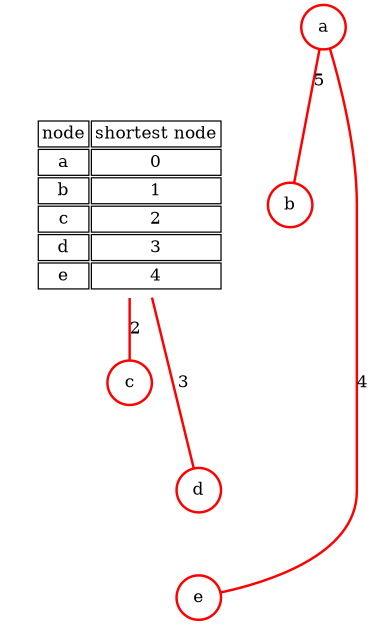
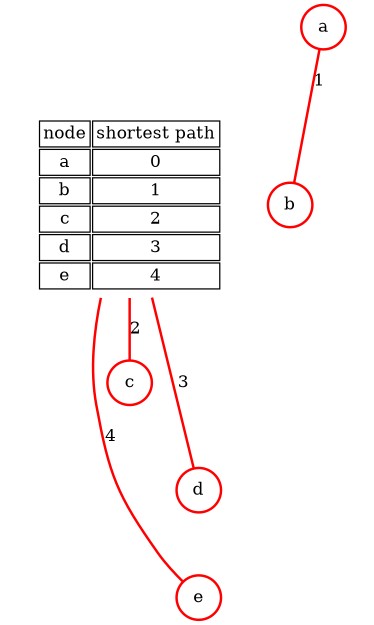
edge "a" -- "b": label "5" -> "1"
node "node": text "shortest node" -> "shortest path"
edge "a" -- "e": now "node" -- "e"
